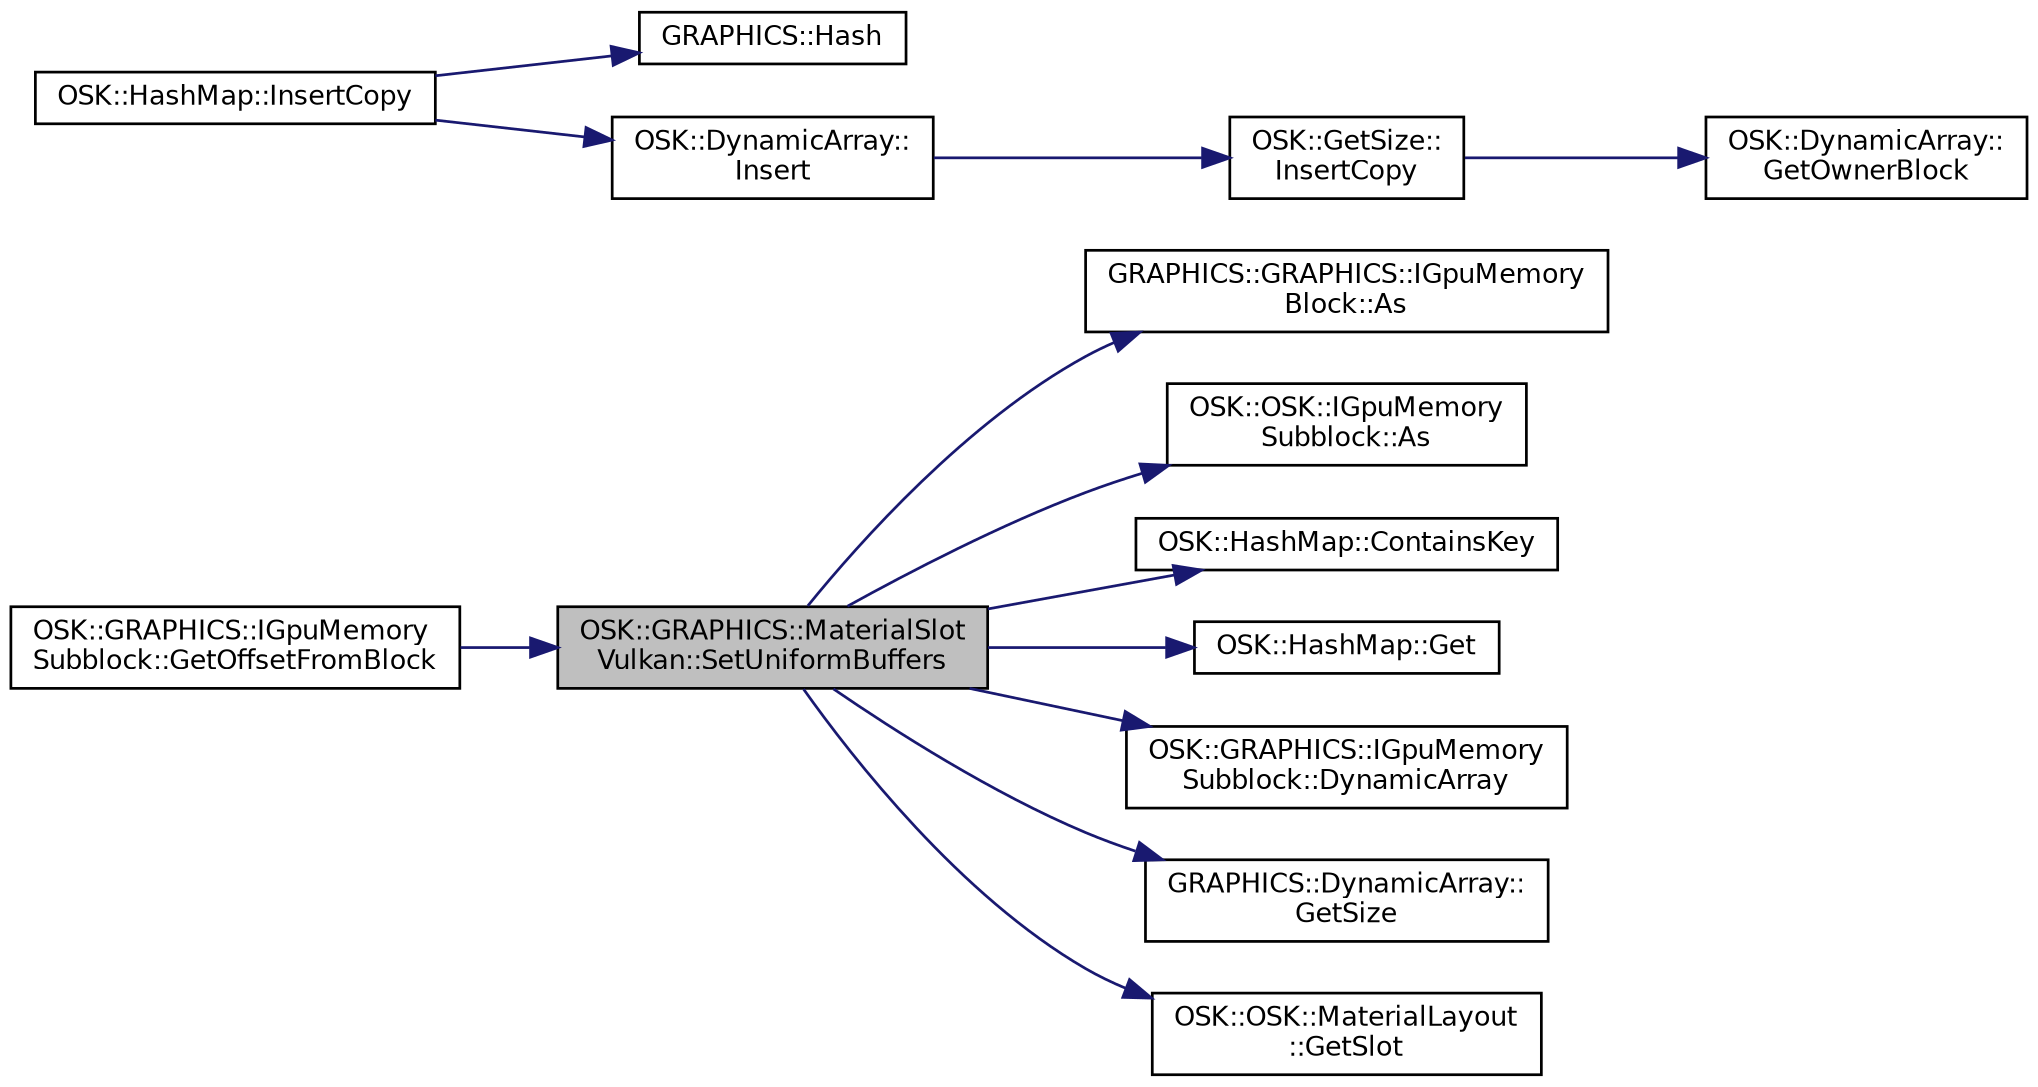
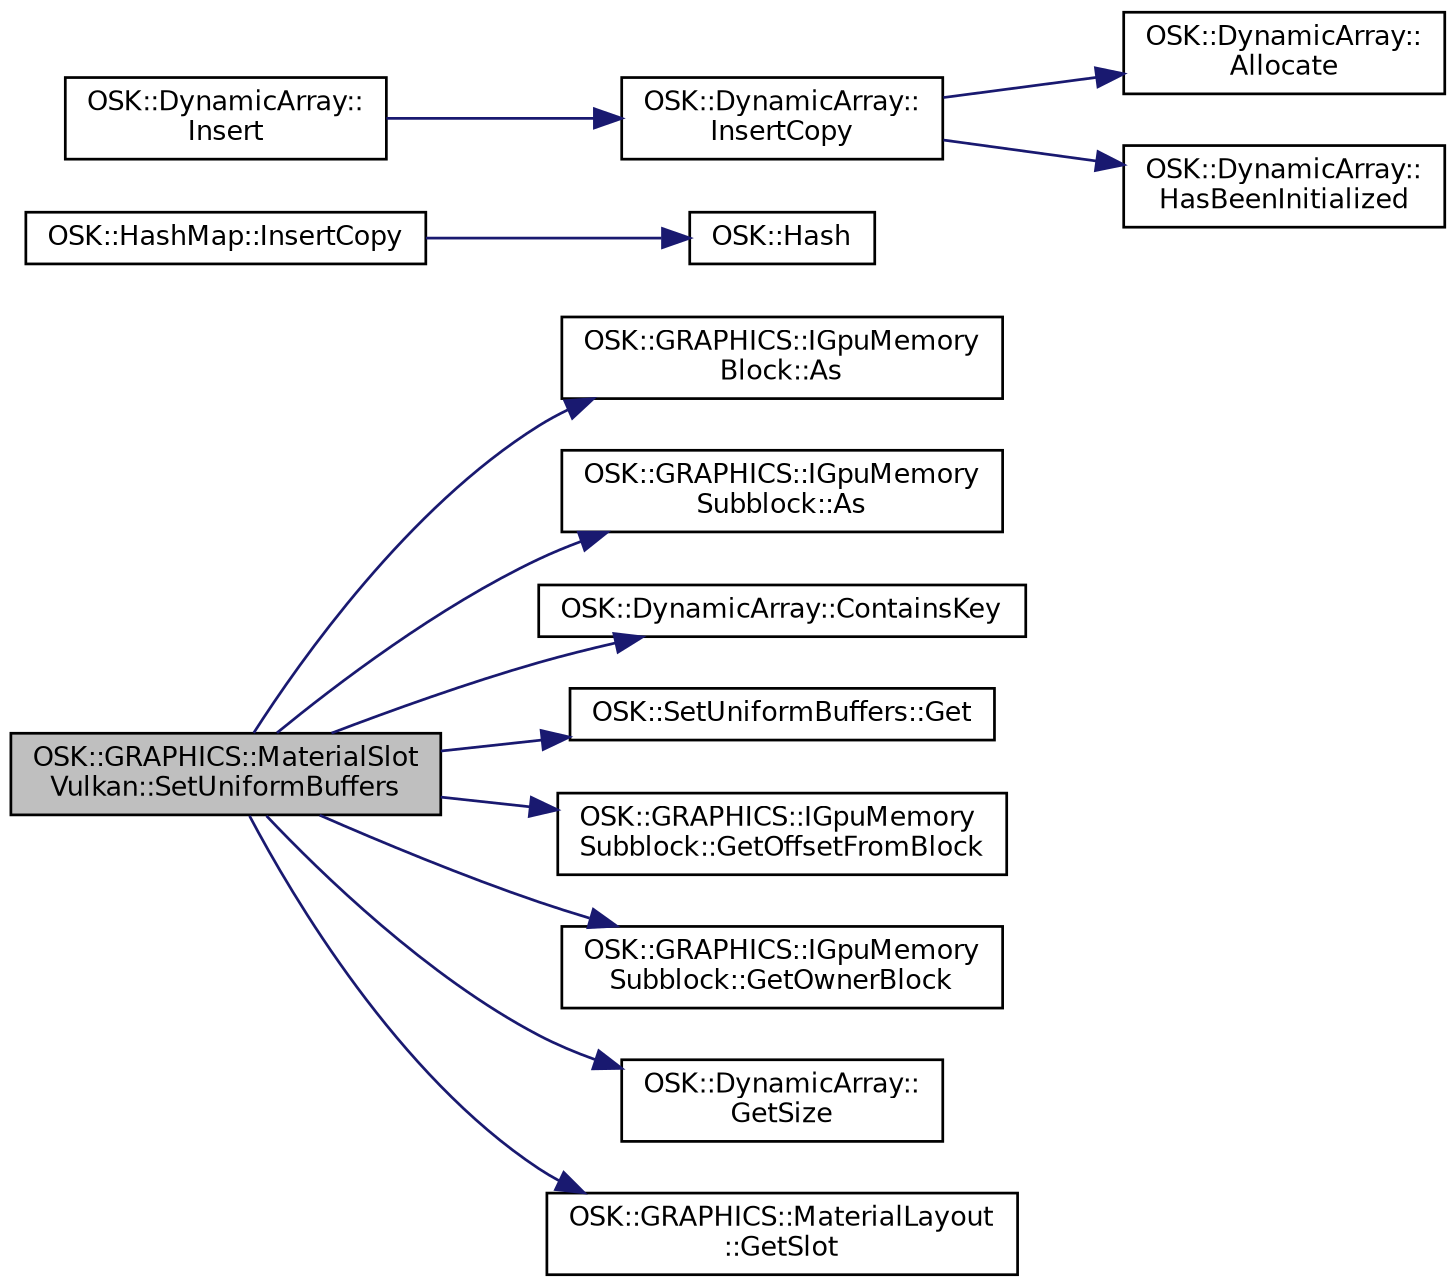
node "GRAPHICS::Hash": label "GRAPHICS::Hash" -> "OSK::Hash"
node "OSK::DynamicArray:: Allocate": added
edge "OSK::HashMap::InsertCopy" -> "OSK::DynamicArray:: Insert": removed
node "OSK::GetSize:: InsertCopy": label "OSK::GetSize:: InsertCopy" -> "OSK::DynamicArray:: InsertCopy"
node "OSK::DynamicArray:: GetOwnerBlock": label "OSK::DynamicArray:: GetOwnerBlock" -> "OSK::DynamicArray:: HasBeenInitialized"
node "GRAPHICS::GRAPHICS::IGpuMemory Block::As": label "GRAPHICS::GRAPHICS::IGpuMemory Block::As" -> "OSK::GRAPHICS::IGpuMemory Block::As"
node "OSK::OSK::IGpuMemory Subblock::As": label "OSK::OSK::IGpuMemory Subblock::As" -> "OSK::GRAPHICS::IGpuMemory Subblock::As"
node "OSK::HashMap::ContainsKey": label "OSK::HashMap::ContainsKey" -> "OSK::DynamicArray::ContainsKey"
edge "OSK::GRAPHICS::IGpuMemory Subblock::GetOffsetFromBlock" -> "OSK::GRAPHICS::MaterialSlot Vulkan::SetUniformBuffers": reversed
node "OSK::HashMap::Get": label "OSK::HashMap::Get" -> "OSK::SetUniformBuffers::Get"
node "OSK::GRAPHICS::IGpuMemory Subblock::DynamicArray": label "OSK::GRAPHICS::IGpuMemory Subblock::DynamicArray" -> "OSK::GRAPHICS::IGpuMemory Subblock::GetOwnerBlock"
node "GRAPHICS::DynamicArray:: GetSize": label "GRAPHICS::DynamicArray:: GetSize" -> "OSK::DynamicArray:: GetSize"
node "OSK::OSK::MaterialLayout ::GetSlot": label "OSK::OSK::MaterialLayout ::GetSlot" -> "OSK::GRAPHICS::MaterialLayout ::GetSlot"
